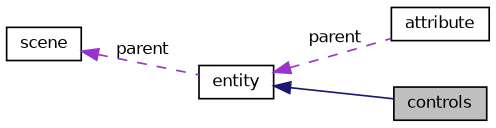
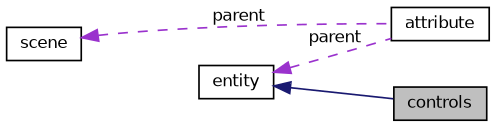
edge "entity" -> "scene": now "attribute" -> "scene"
